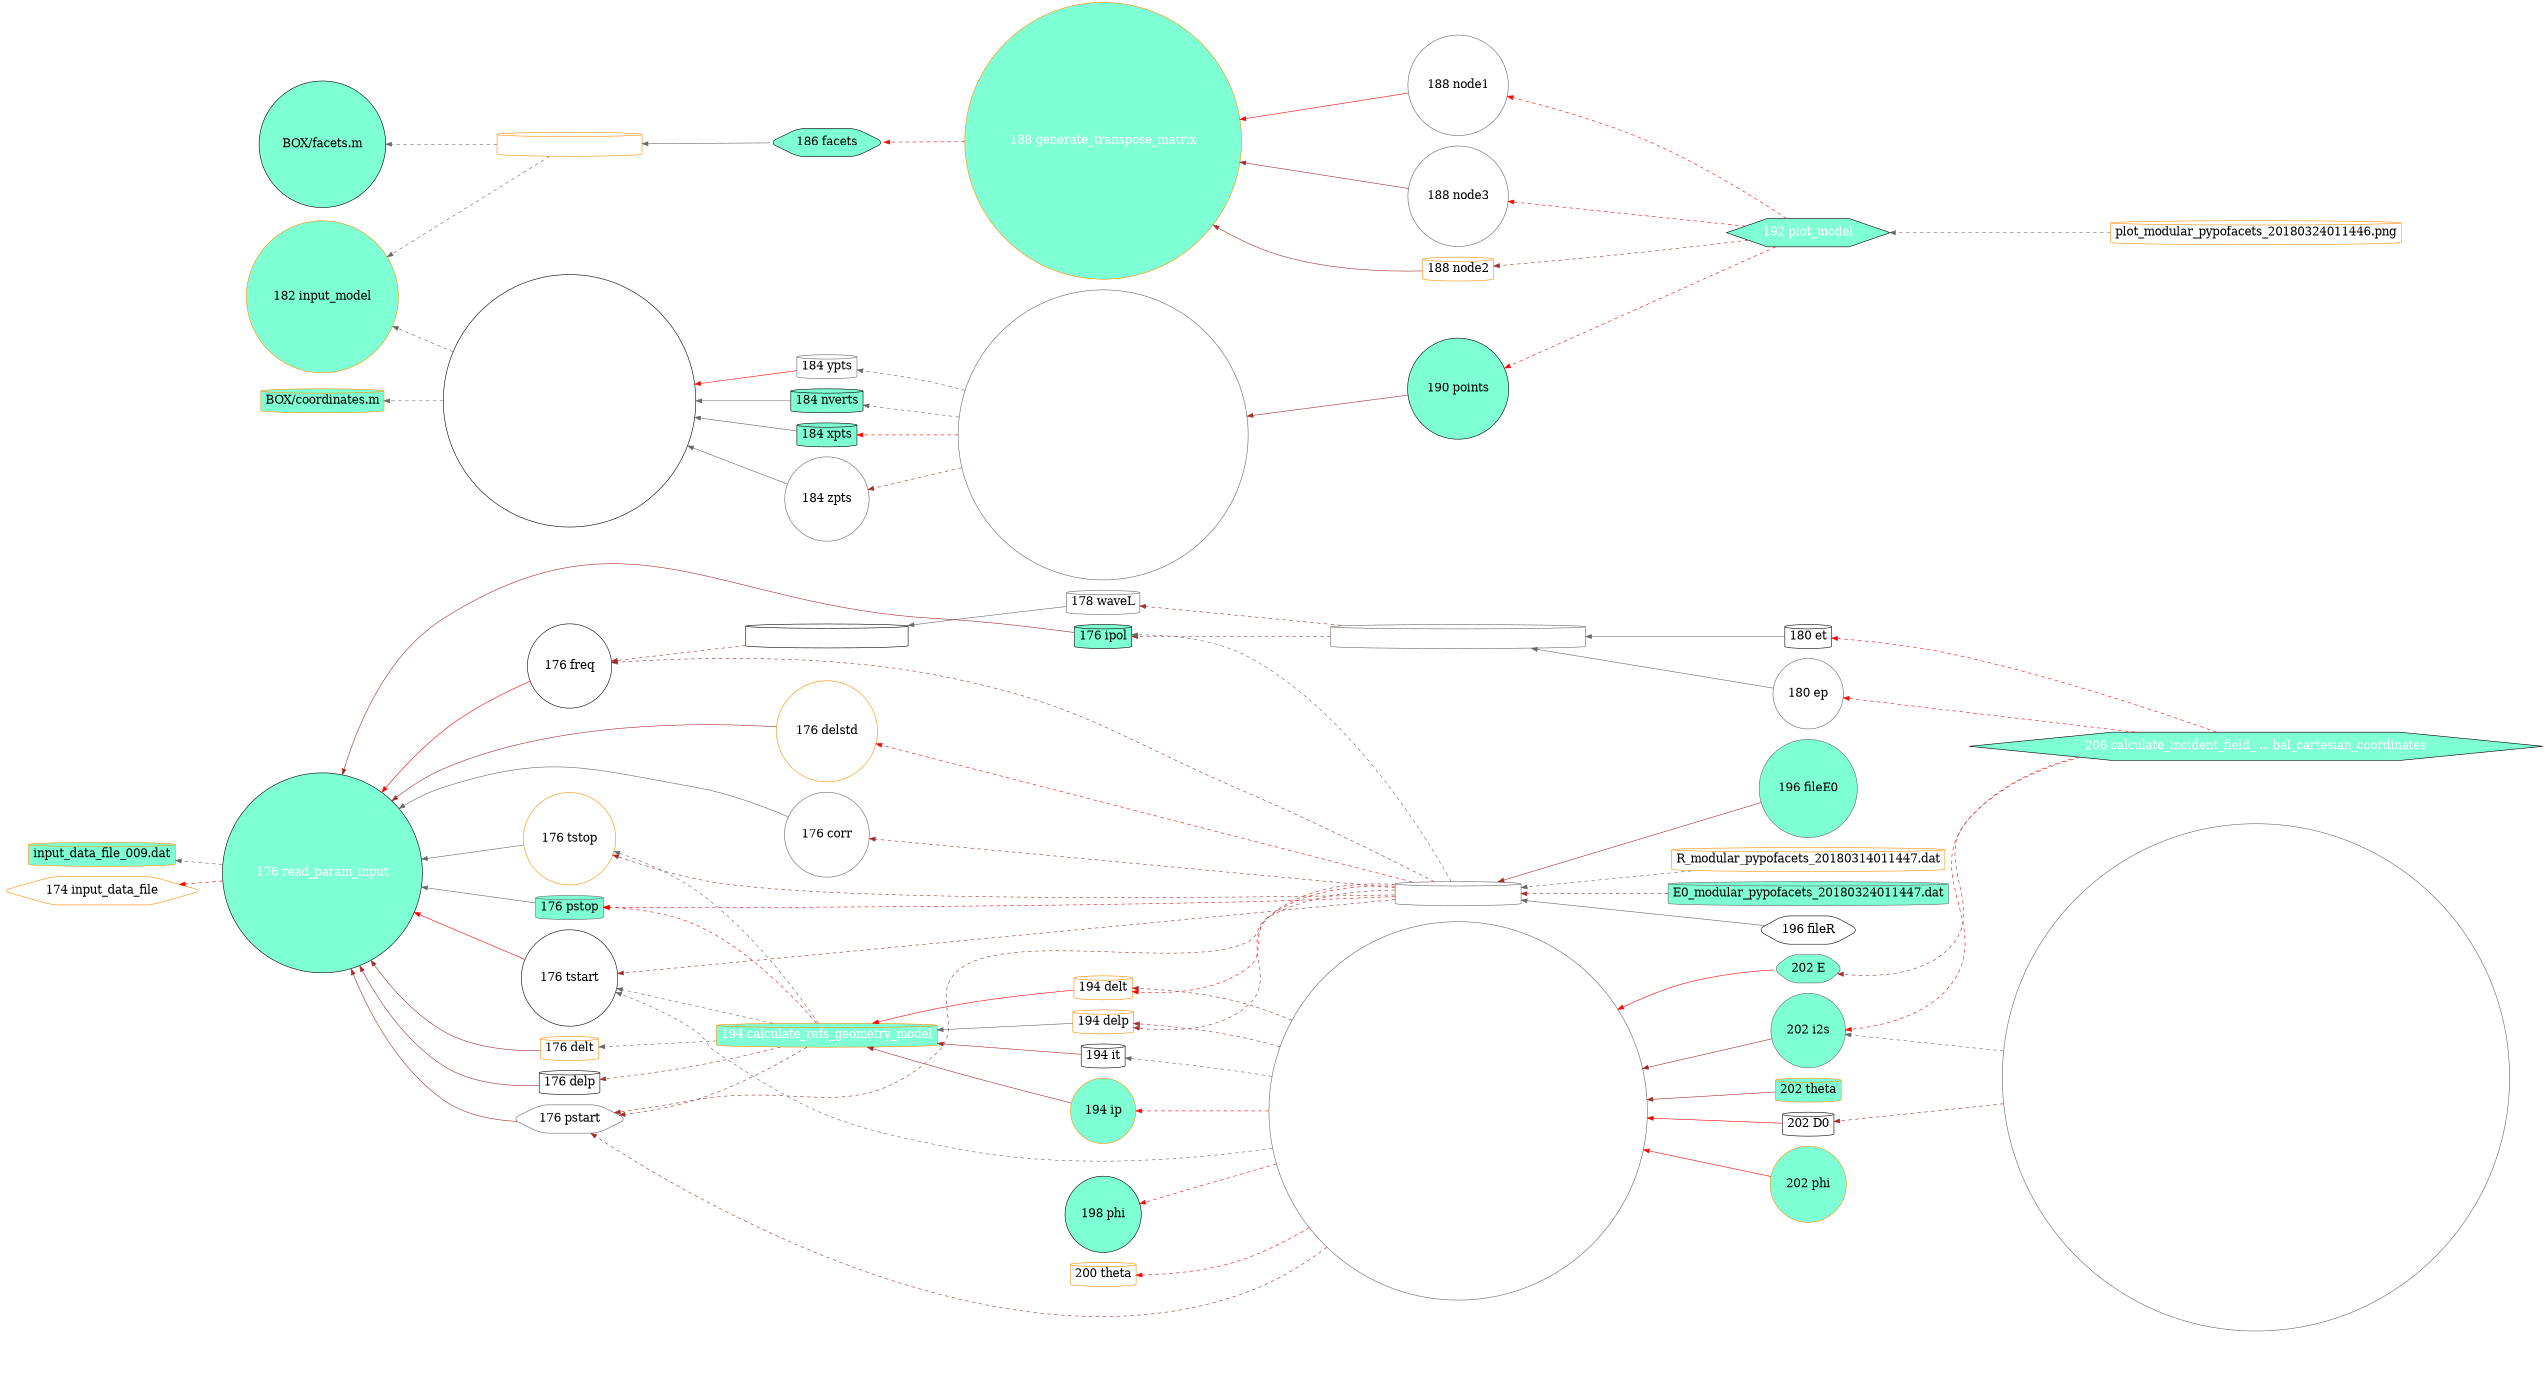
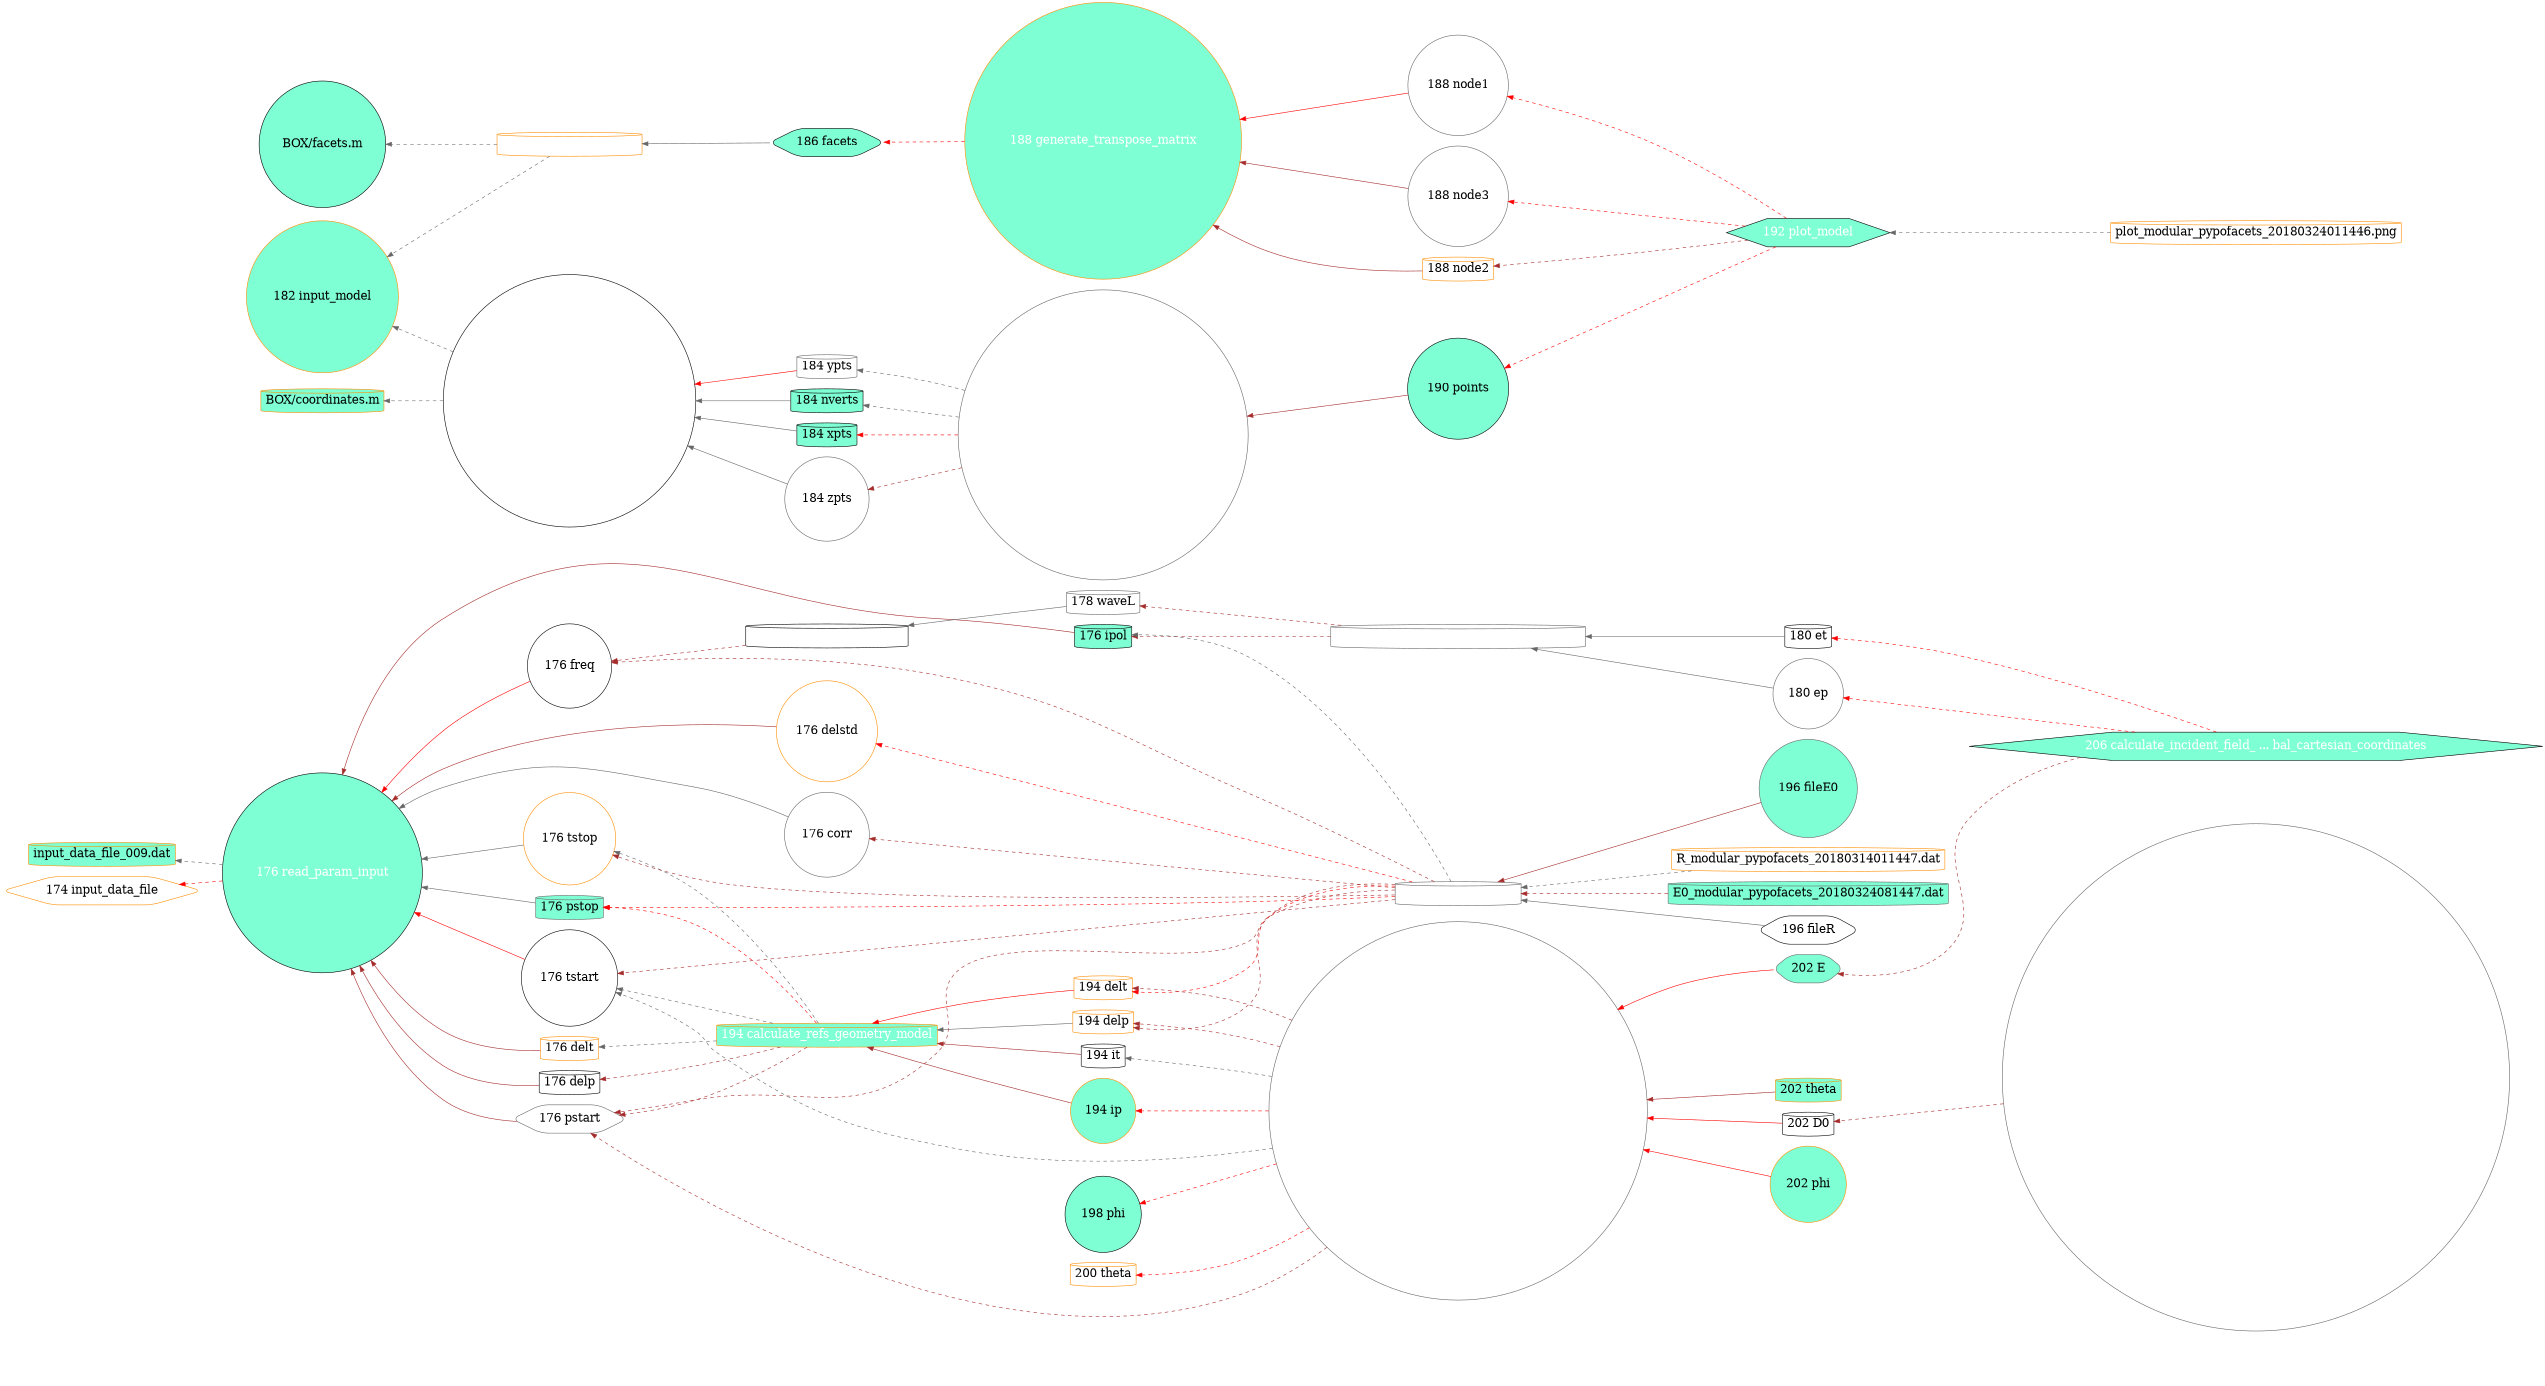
node "E0_modular_pypofacets_20180324011447.dat": label "E0_modular_pypofacets_20180324011447.dat" -> "E0_modular_pypofacets_20180324081447.dat"
node "202 i2s": removed
